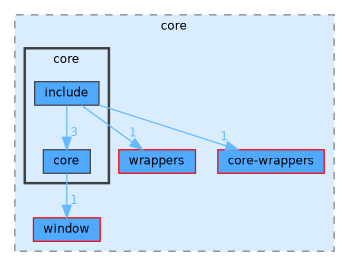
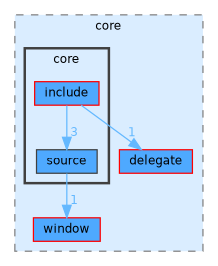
node "include": color grey25 -> red
node "core": label "core" -> "source"
node "wrappers": label "wrappers" -> "delegate"
node "core-wrappers": removed
